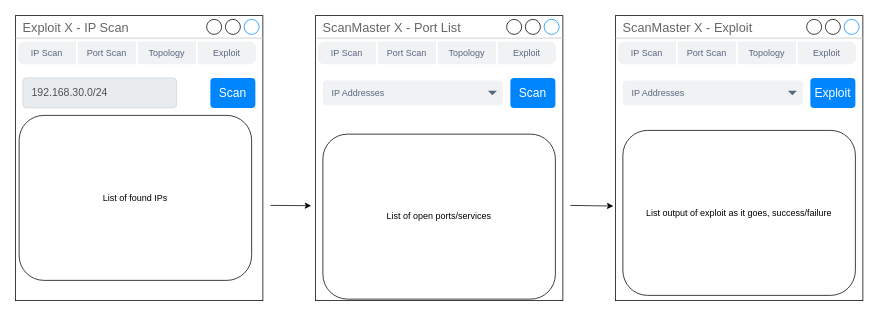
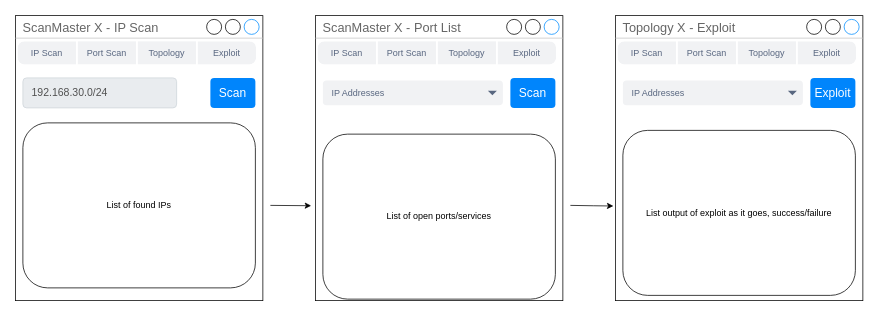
node "Exploit X - IP Scan": label "Exploit X - IP Scan" -> "ScanMaster X - IP Scan"
node "ScanMaster X - Exploit": label "ScanMaster X - Exploit" -> "Topology X - Exploit"
node "List of found IPs": moved (135, 198) -> (139, 205)
